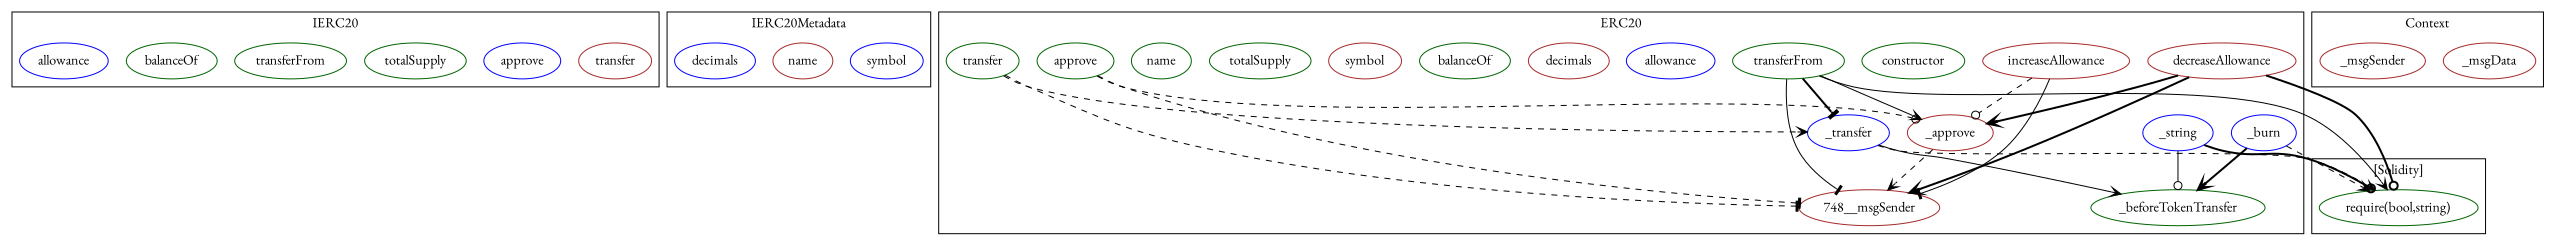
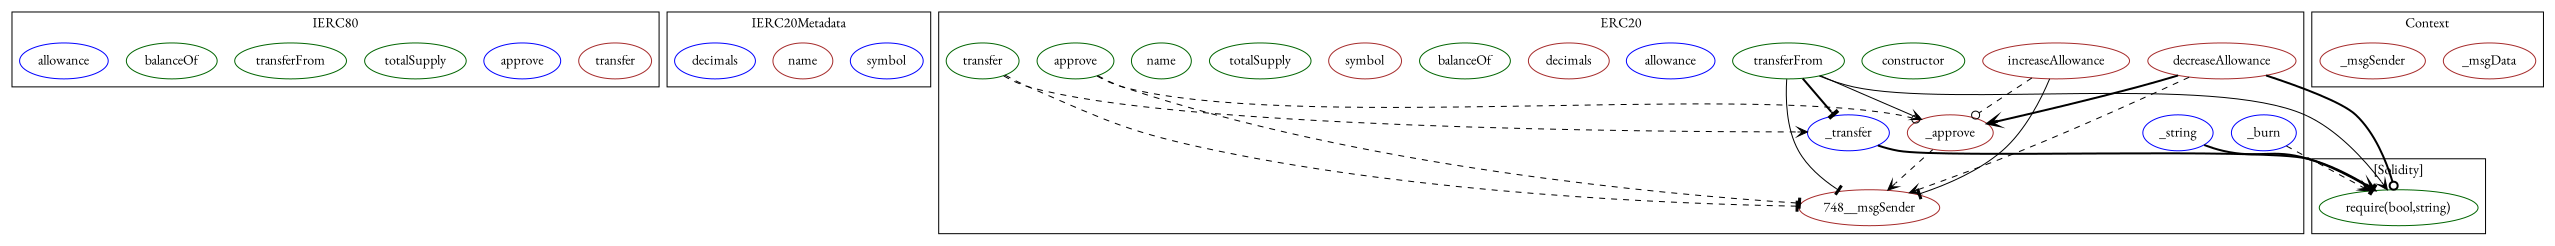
cluster "IERC20": label "IERC20" -> "IERC80"
edge "decreaseAllowance" -> "748__msgSender": style bold -> dashed
edge "_transfer" -> "require(bool,string)": style dashed -> bold
edge "_string" -> "require(bool,string)": arrowhead odot -> tee
node "_beforeTokenTransfer": removed
